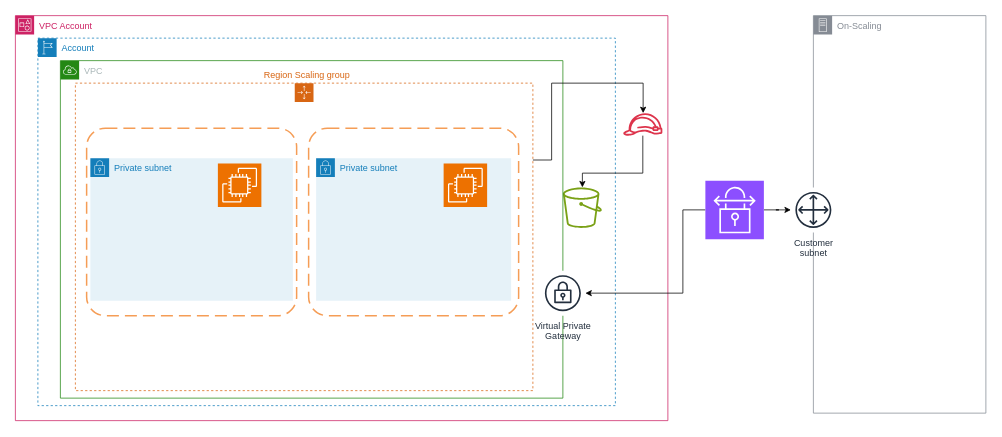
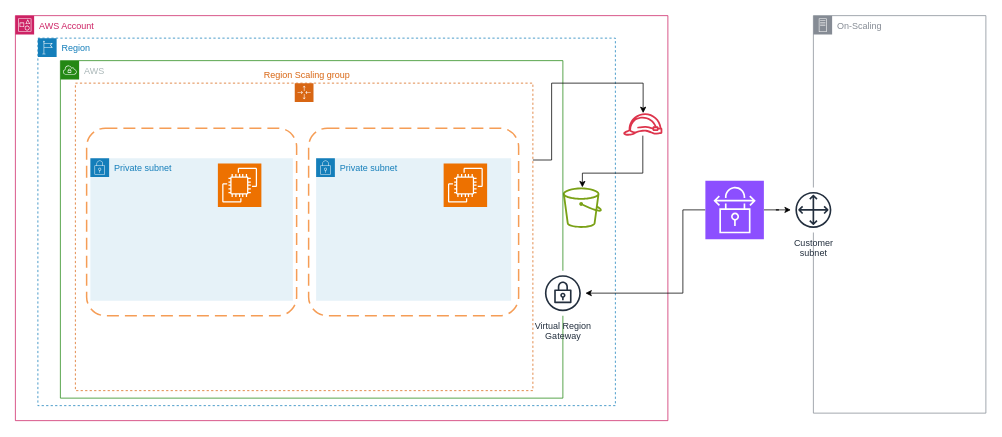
node "VPC Account": label "VPC Account" -> "AWS Account"
node "Account": label "Account" -> "Region"
node "VPC": label "VPC" -> "AWS"
node "Virtual Private Gateway": label "Virtual Private Gateway" -> "Virtual Region Gateway"
